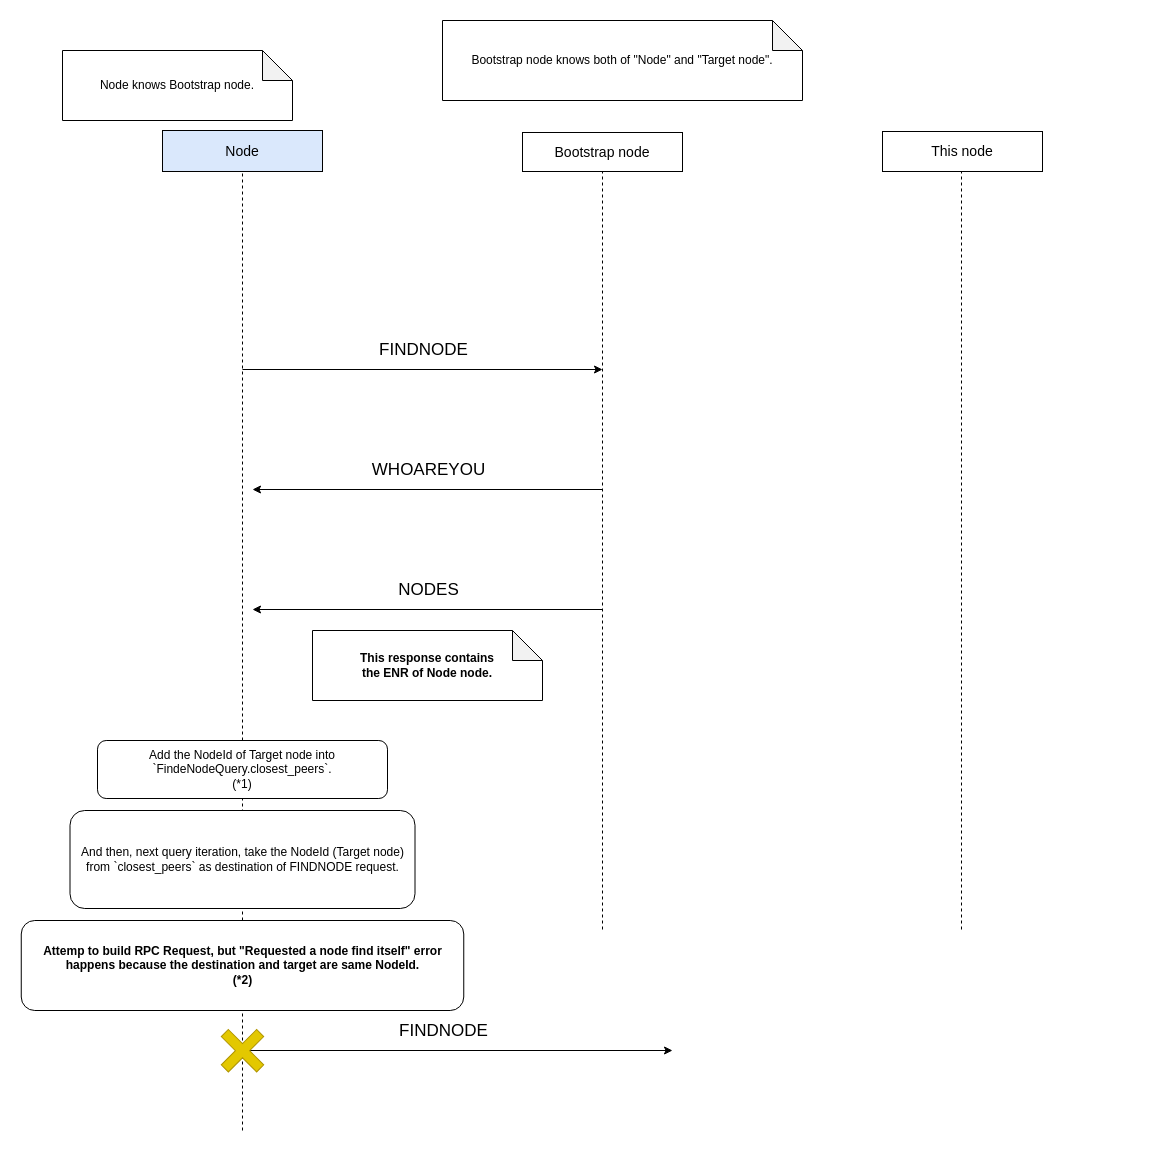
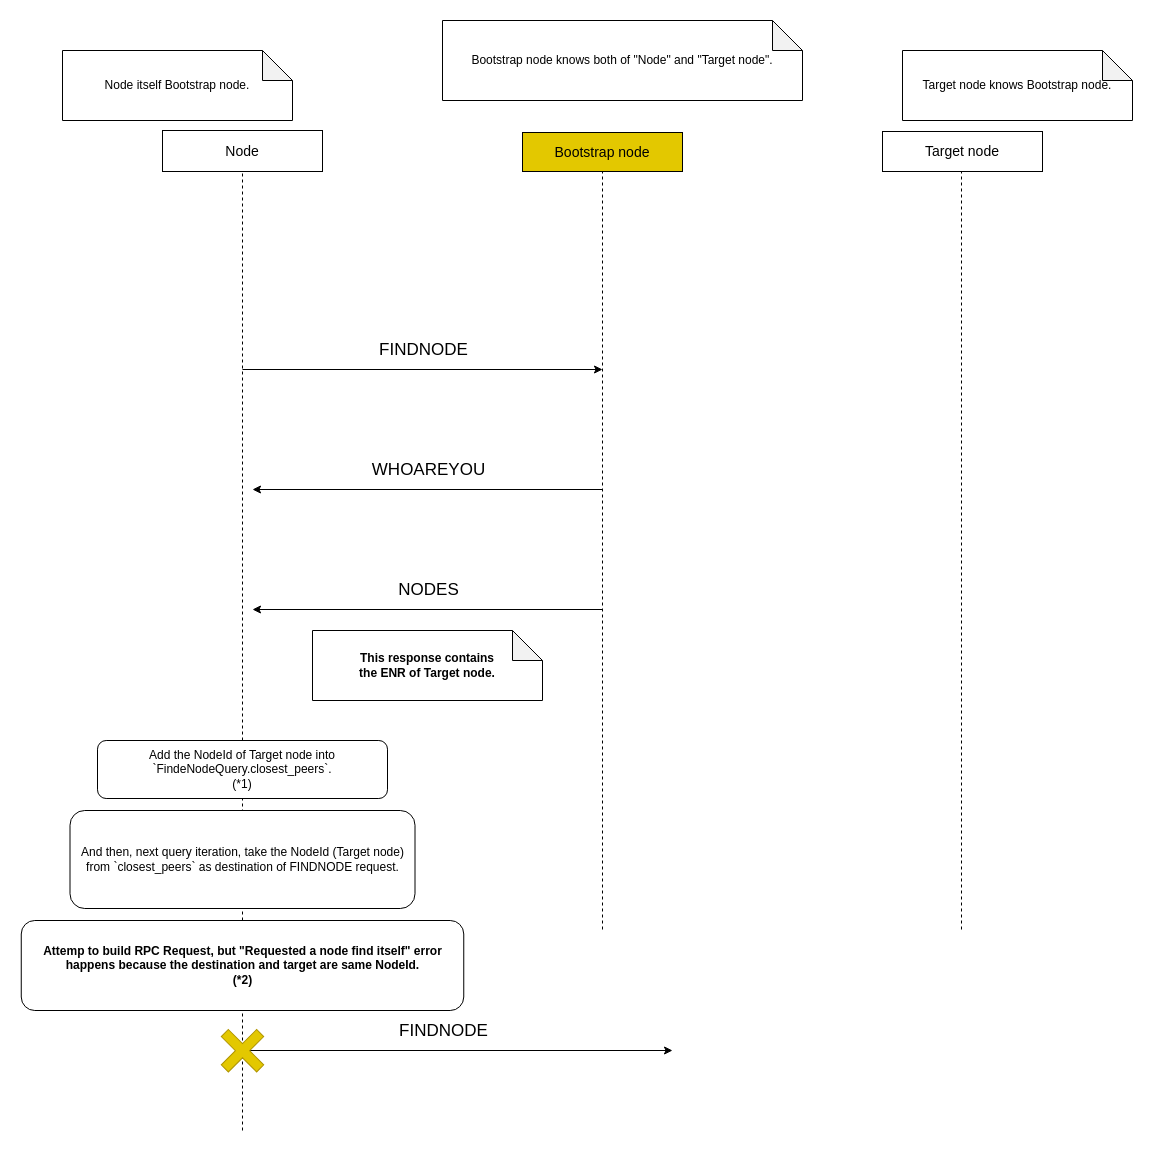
node "Node knows Bootstrap node.": label "Node knows Bootstrap node." -> "Node itself Bootstrap node."
node "Target node knows Bootstrap node.": added
node "Node": fillcolor #dae8fc -> #ffffff
node "Bootstrap node": fillcolor #ffffff -> #e3c800
node "This node": label "This node" -> "Target node"
node "This response contains the ENR of Node node.": label "This response contains the ENR of Node node." -> "This response contains the ENR of Target node."
